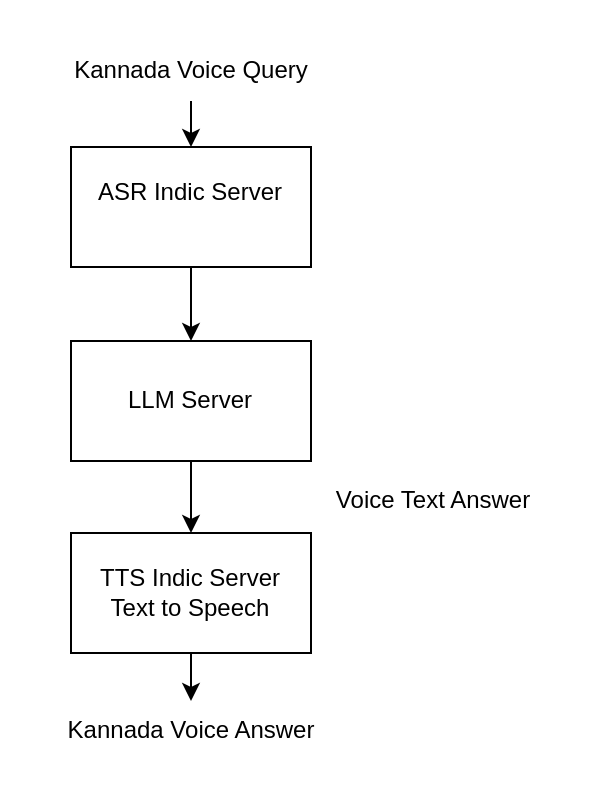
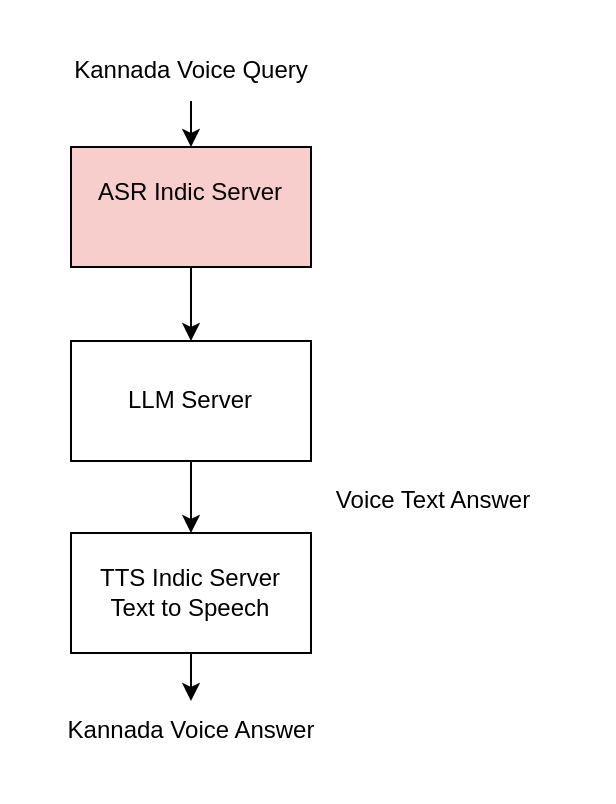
node "ASR Indic Server": fillcolor #ffffff -> #f8cecc
